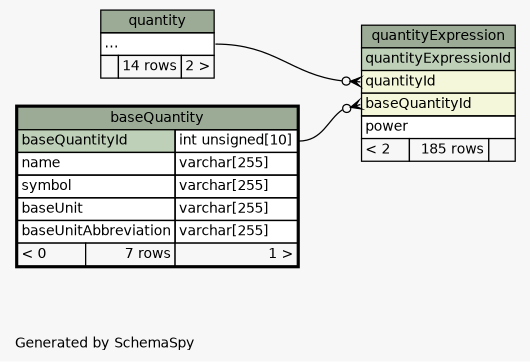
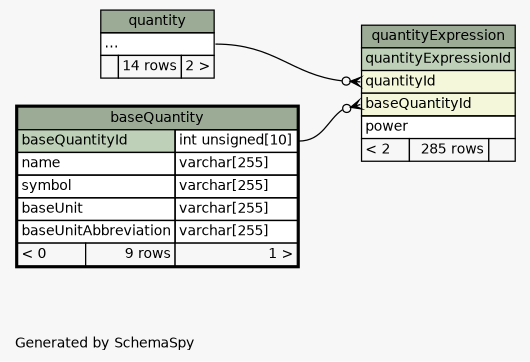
node "quantityExpression": text "185 rows" -> "285 rows"
node "baseQuantity": text "7 rows" -> "9 rows"
